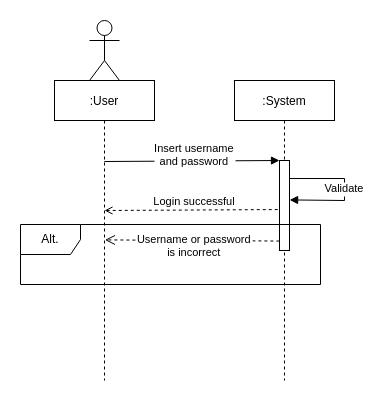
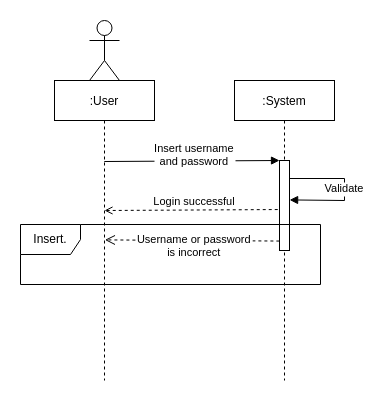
node "Alt.": label "Alt." -> "Insert."
